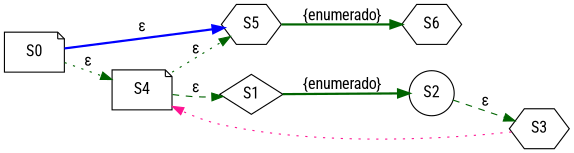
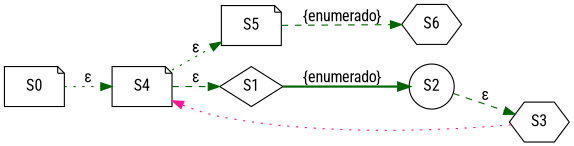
node "S5": shape hexagon -> note
edge "S5" -> "S6": style bold -> dashed
edge "S0" -> "S5": removed, label "ε"
